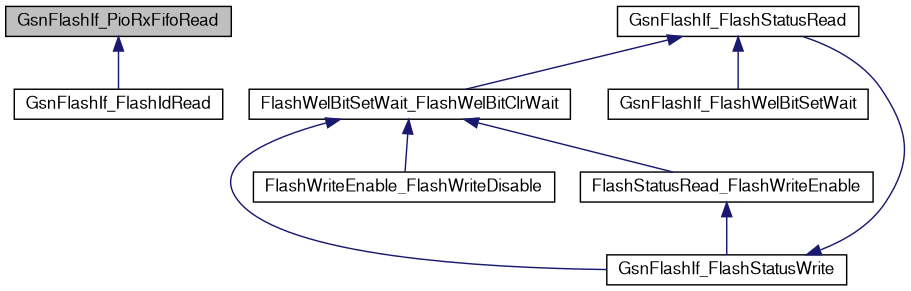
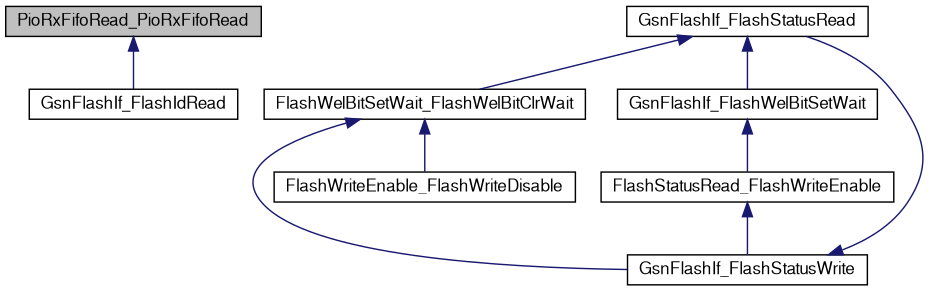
node "GsnFlashIf_PioRxFifoRead": label "GsnFlashIf_PioRxFifoRead" -> "PioRxFifoRead_PioRxFifoRead"
edge "FlashStatusRead_FlashWriteEnable" -> "FlashWelBitSetWait_FlashWelBitClrWait": now "FlashStatusRead_FlashWriteEnable" -> "GsnFlashIf_FlashWelBitSetWait"
